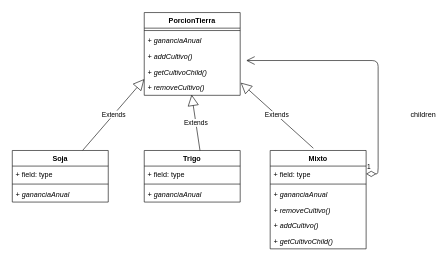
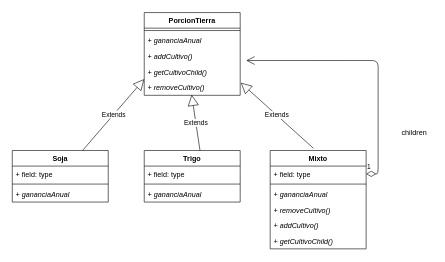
node "children": moved (423, 114) -> (414, 132)
